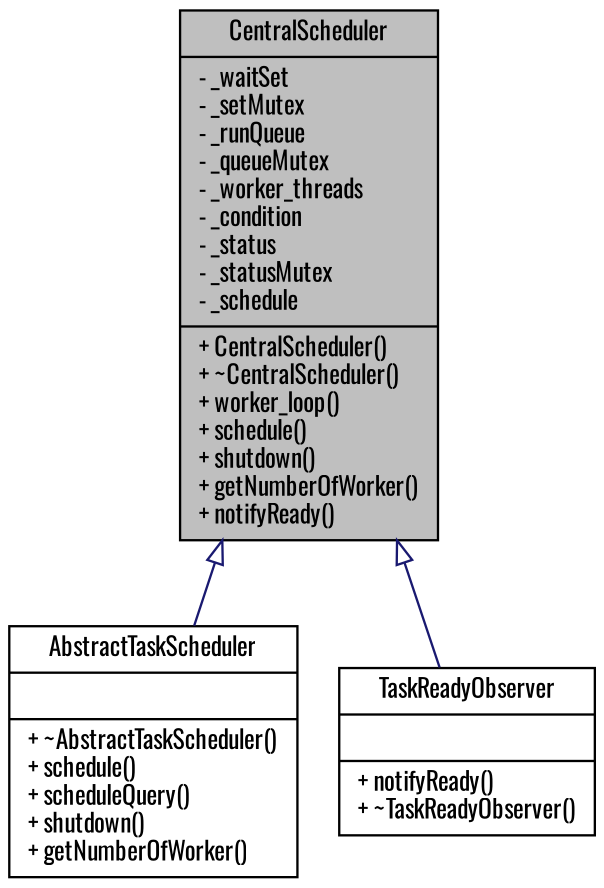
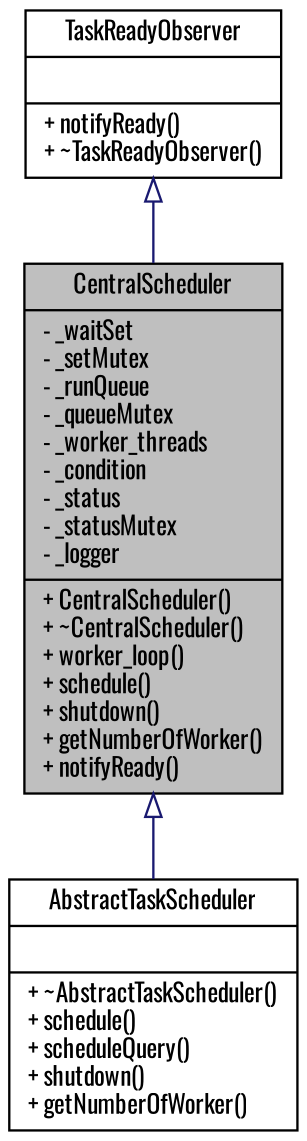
node "CentralScheduler": text "- _schedule" -> "- _logger"
edge "TaskReadyObserver" -> "CentralScheduler": reversed
